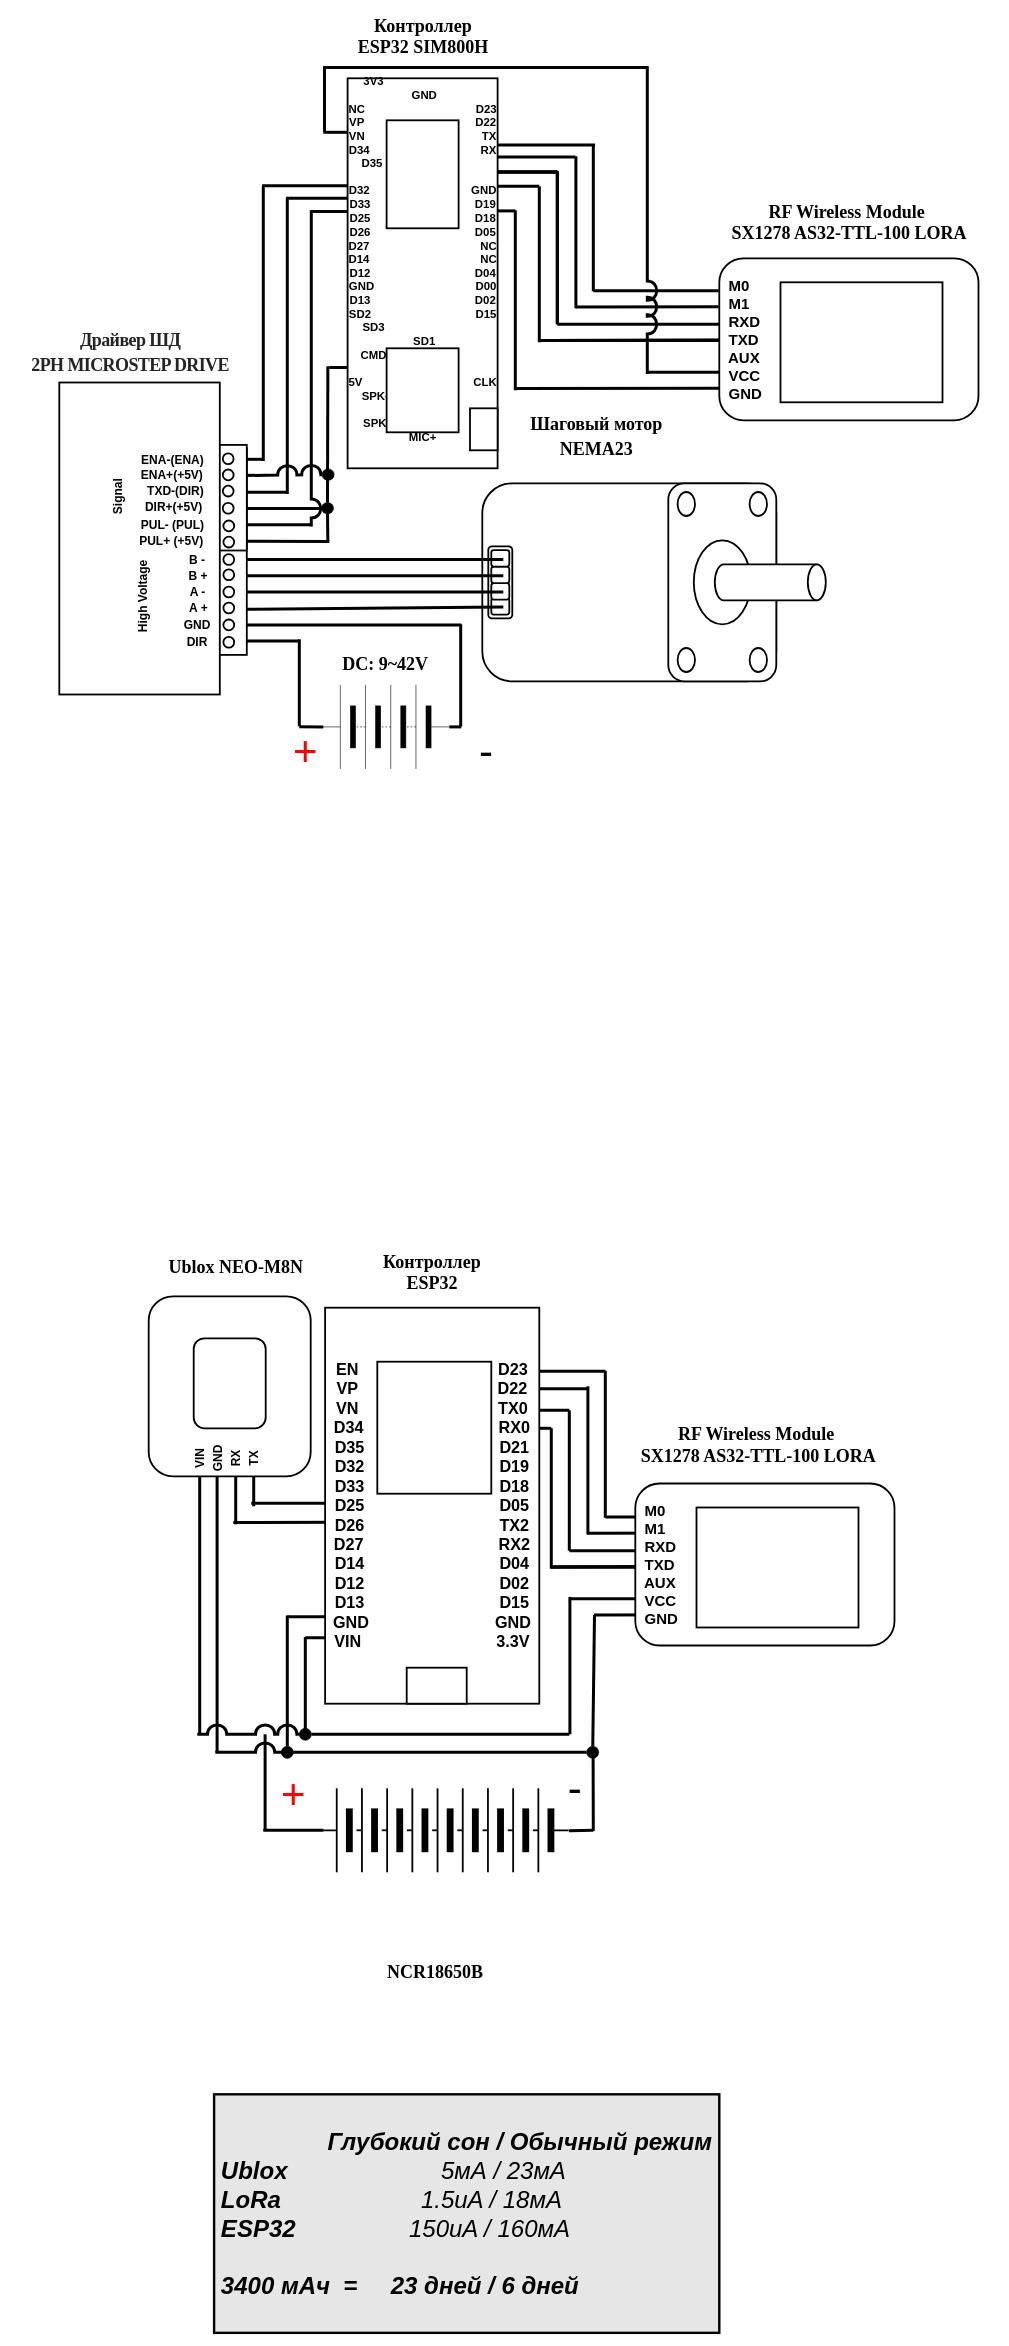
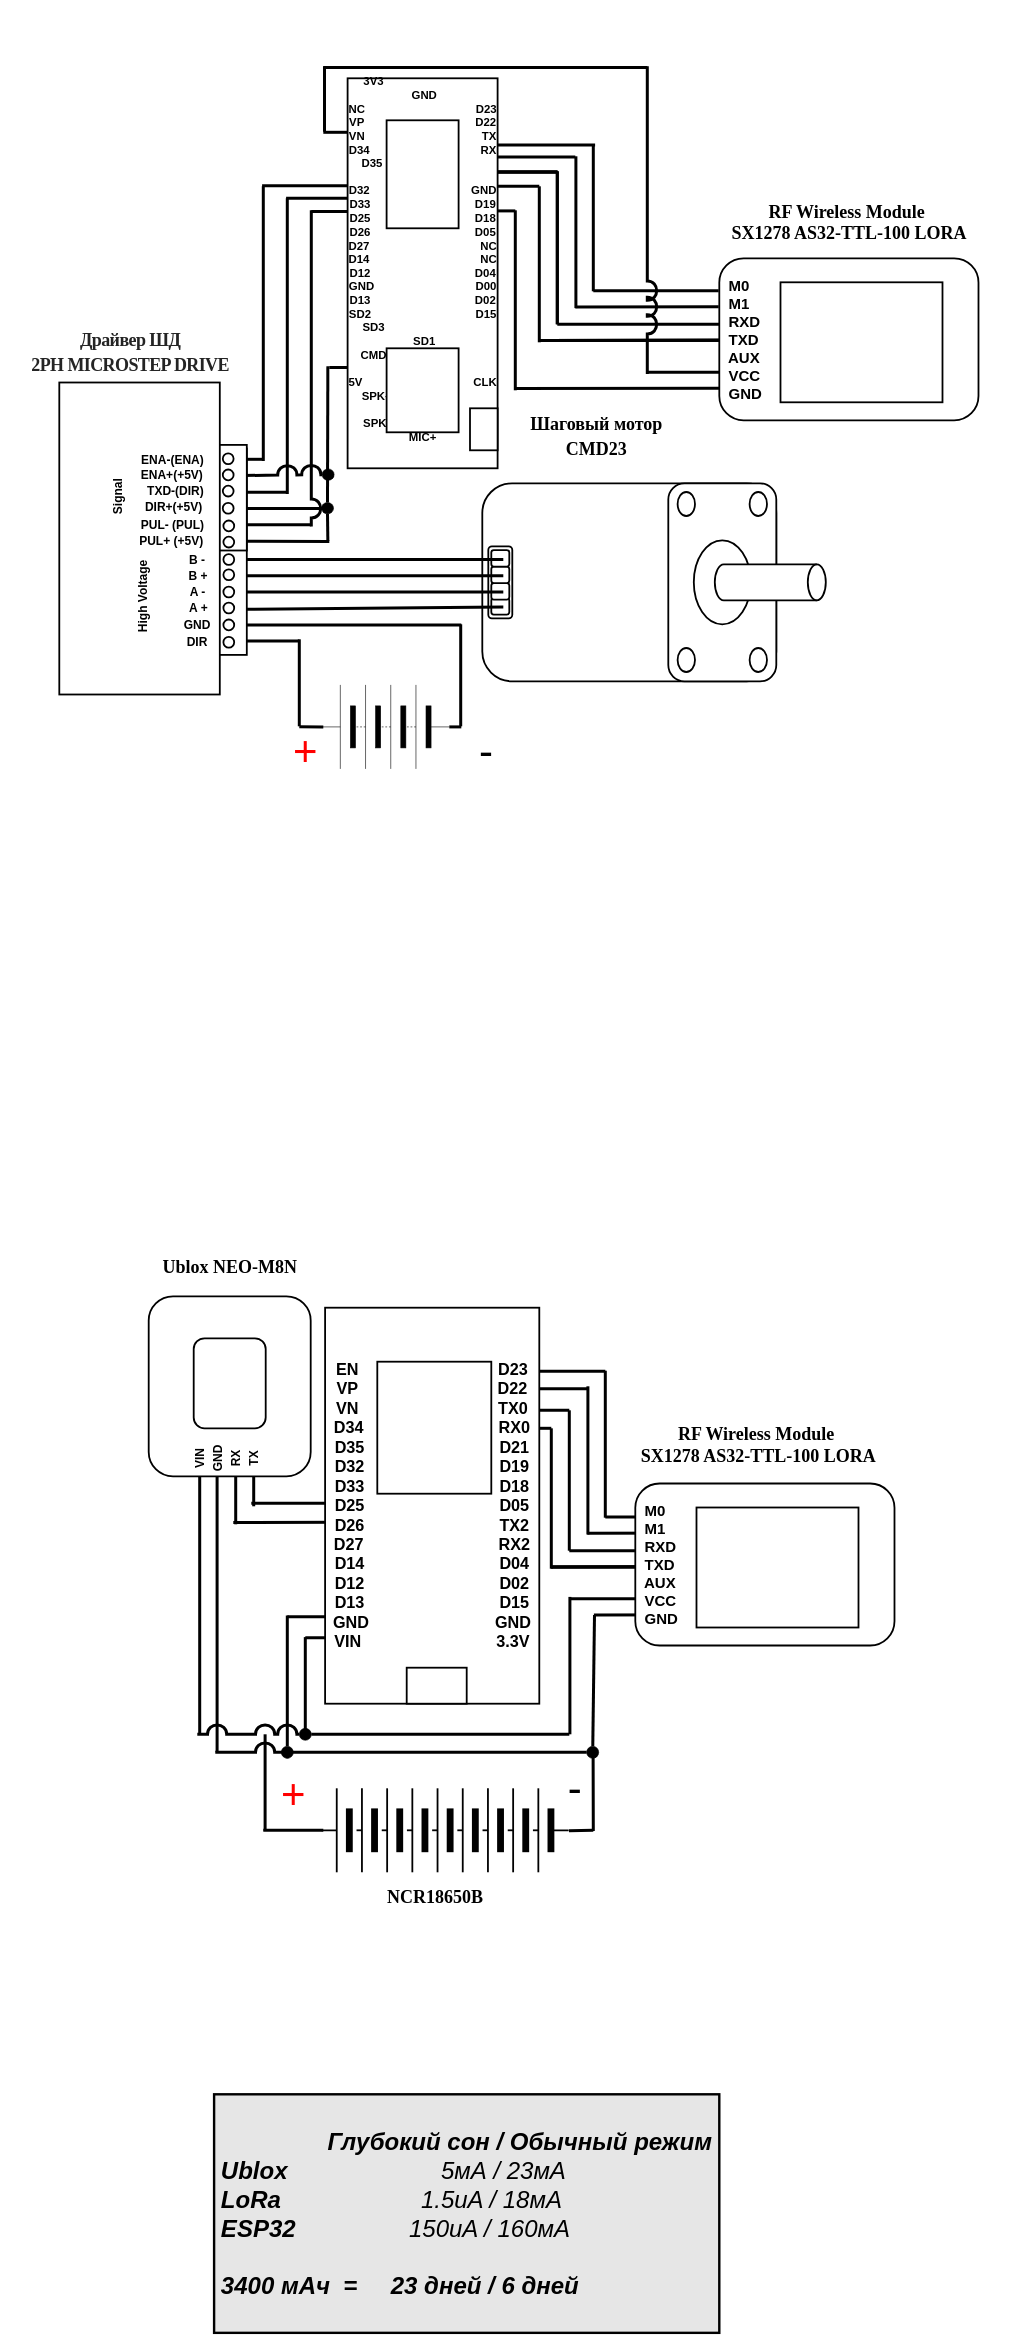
node "Контроллер ESP32 SIM800H": removed
node "Шаговый мотор NEMA23": label "Шаговый мотор NEMA23" -> "Шаговый мотор CMD23"
node "DC: 9~42V": removed
node "Ublox NEO-M8N": moved (236, 1266) -> (230, 1266)
node "Контроллер ESP32": removed
node "NCR18650B": moved (434, 1971) -> (434, 1896)
